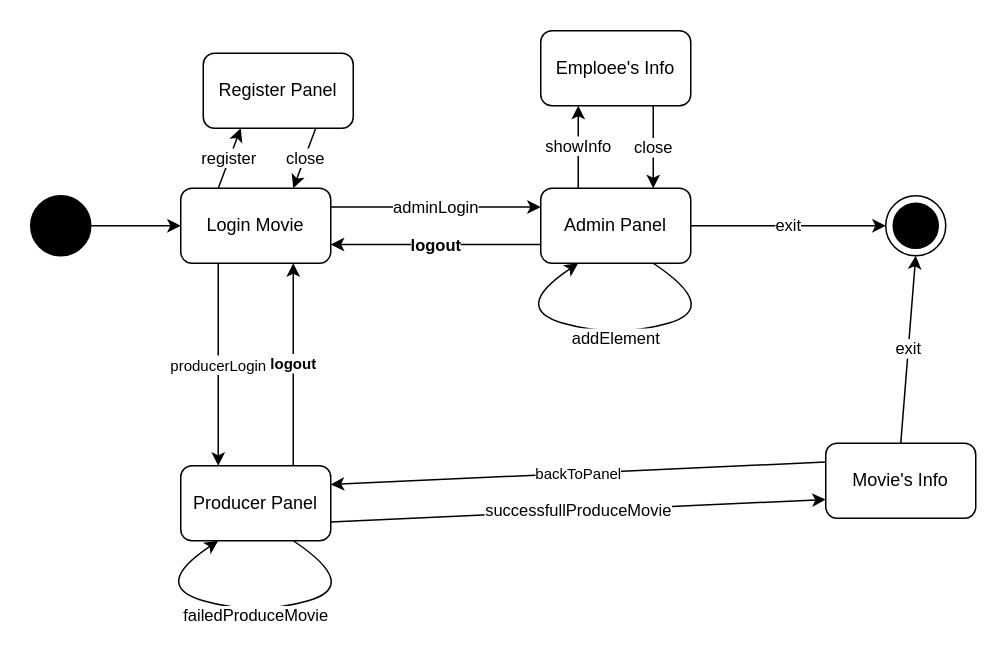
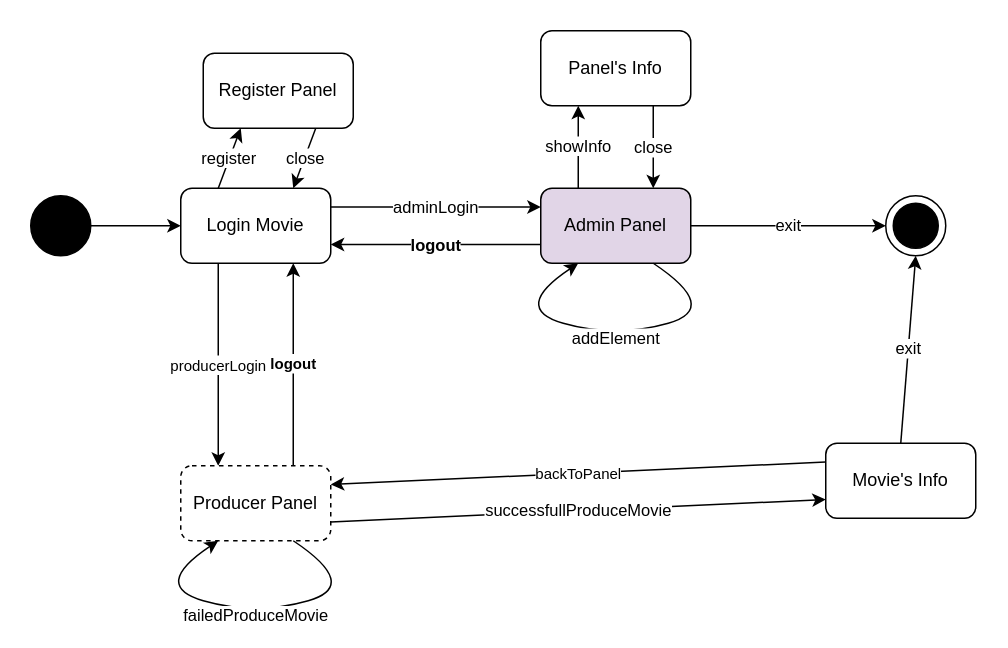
node "Emploee's Info": label "Emploee's Info" -> "Panel's Info"
node "Admin Panel": fillcolor #ffffff -> #e1d5e7
node "Producer Panel": style solid -> dashed
